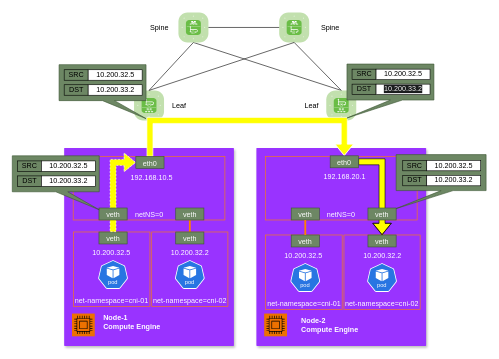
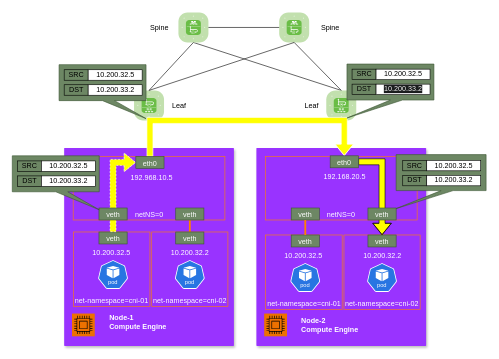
node "192.168.10.5": label "192.168.10.5" -> "192.968.10.5"
node "192.168.20.1": label "192.168.20.1" -> "192.168.20.5"
node "Node-1Compute Engine": moved (138, 325) -> (144, 325)
